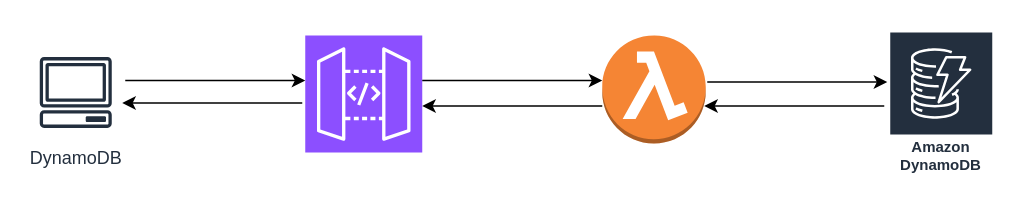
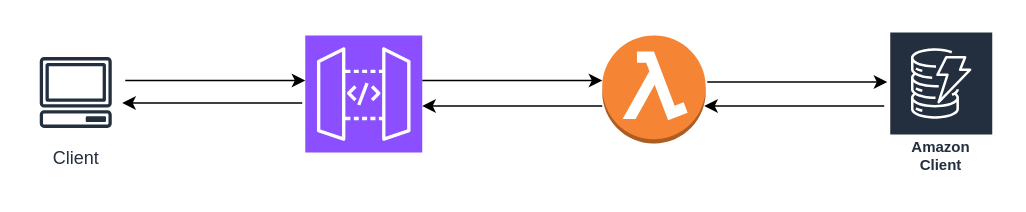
node "Amazon DynamoDB": label "Amazon DynamoDB" -> "Amazon Client"
node "DynamoDB": label "DynamoDB" -> "Client"
